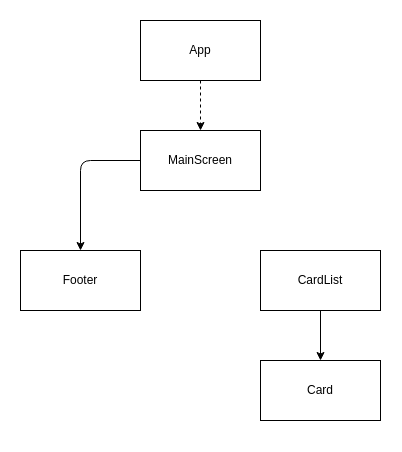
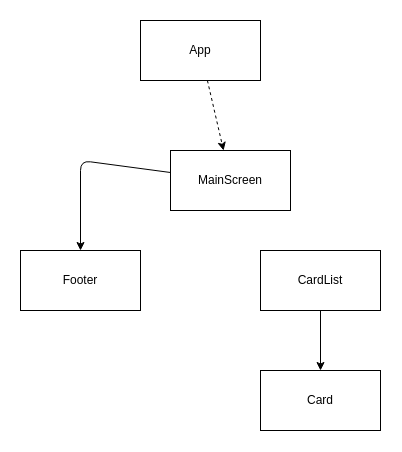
node "MainScreen": moved (201, 161) -> (231, 181)
node "Card": moved (321, 391) -> (321, 401)
